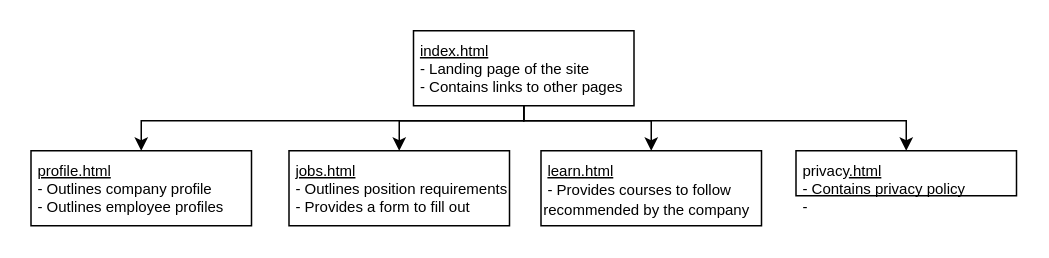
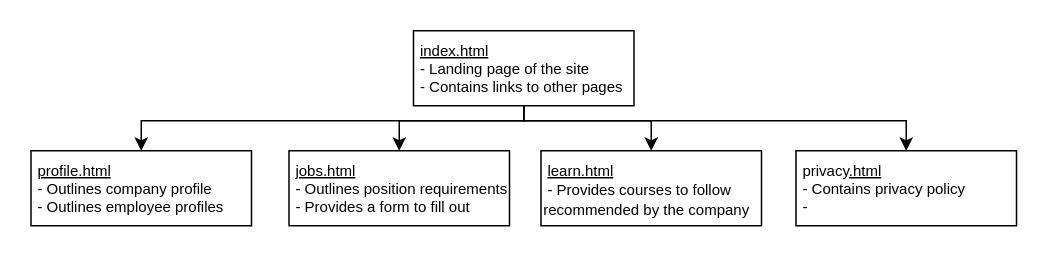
node "privacy.html - Contains privacy policy -": size 221x45 -> 221x75
